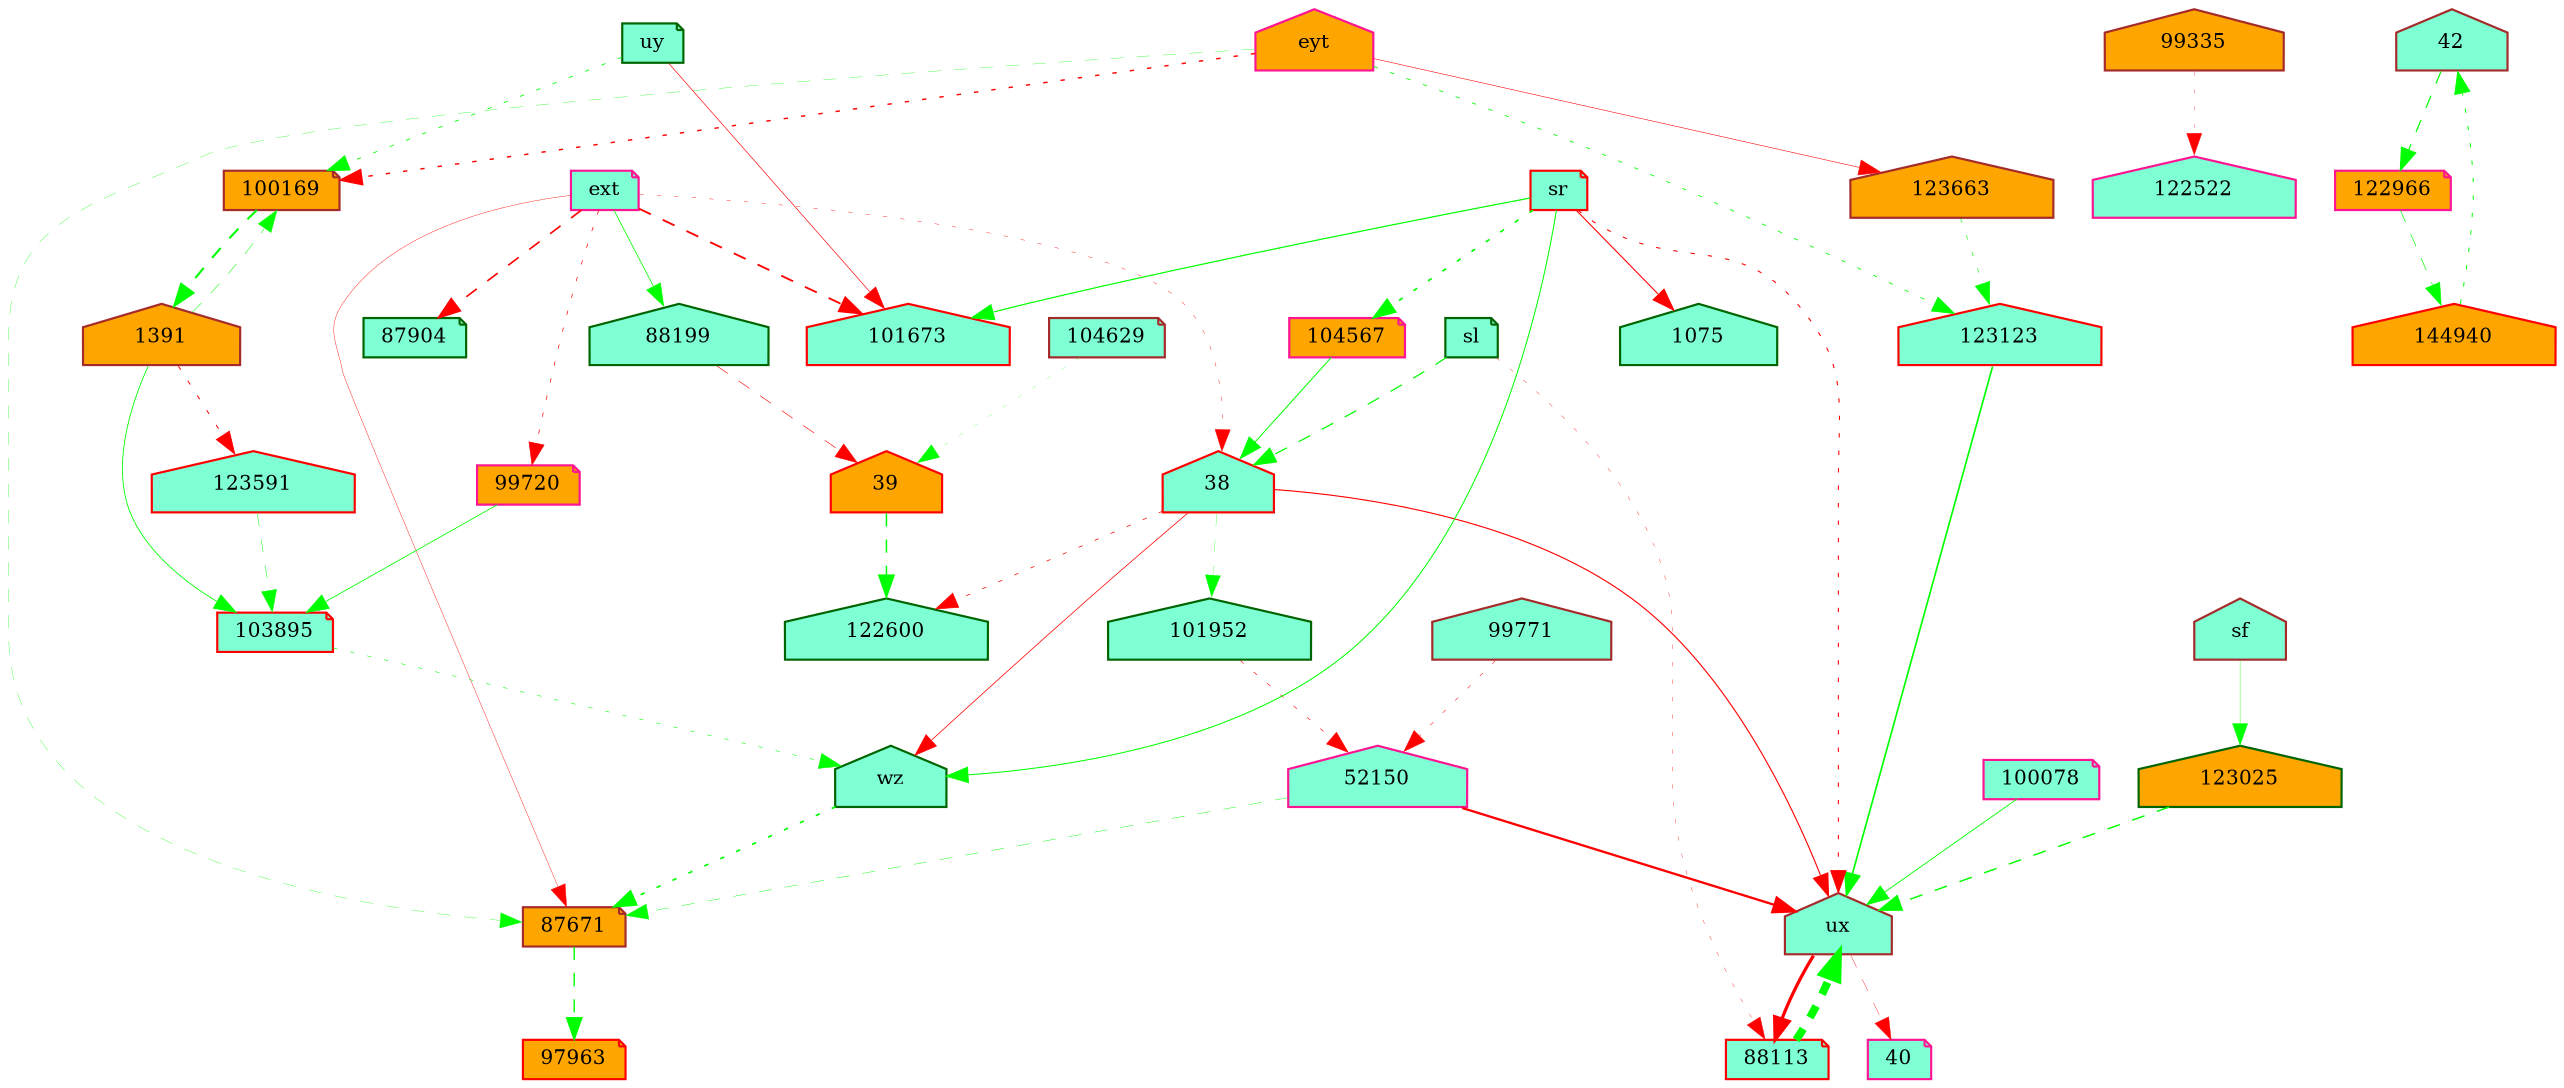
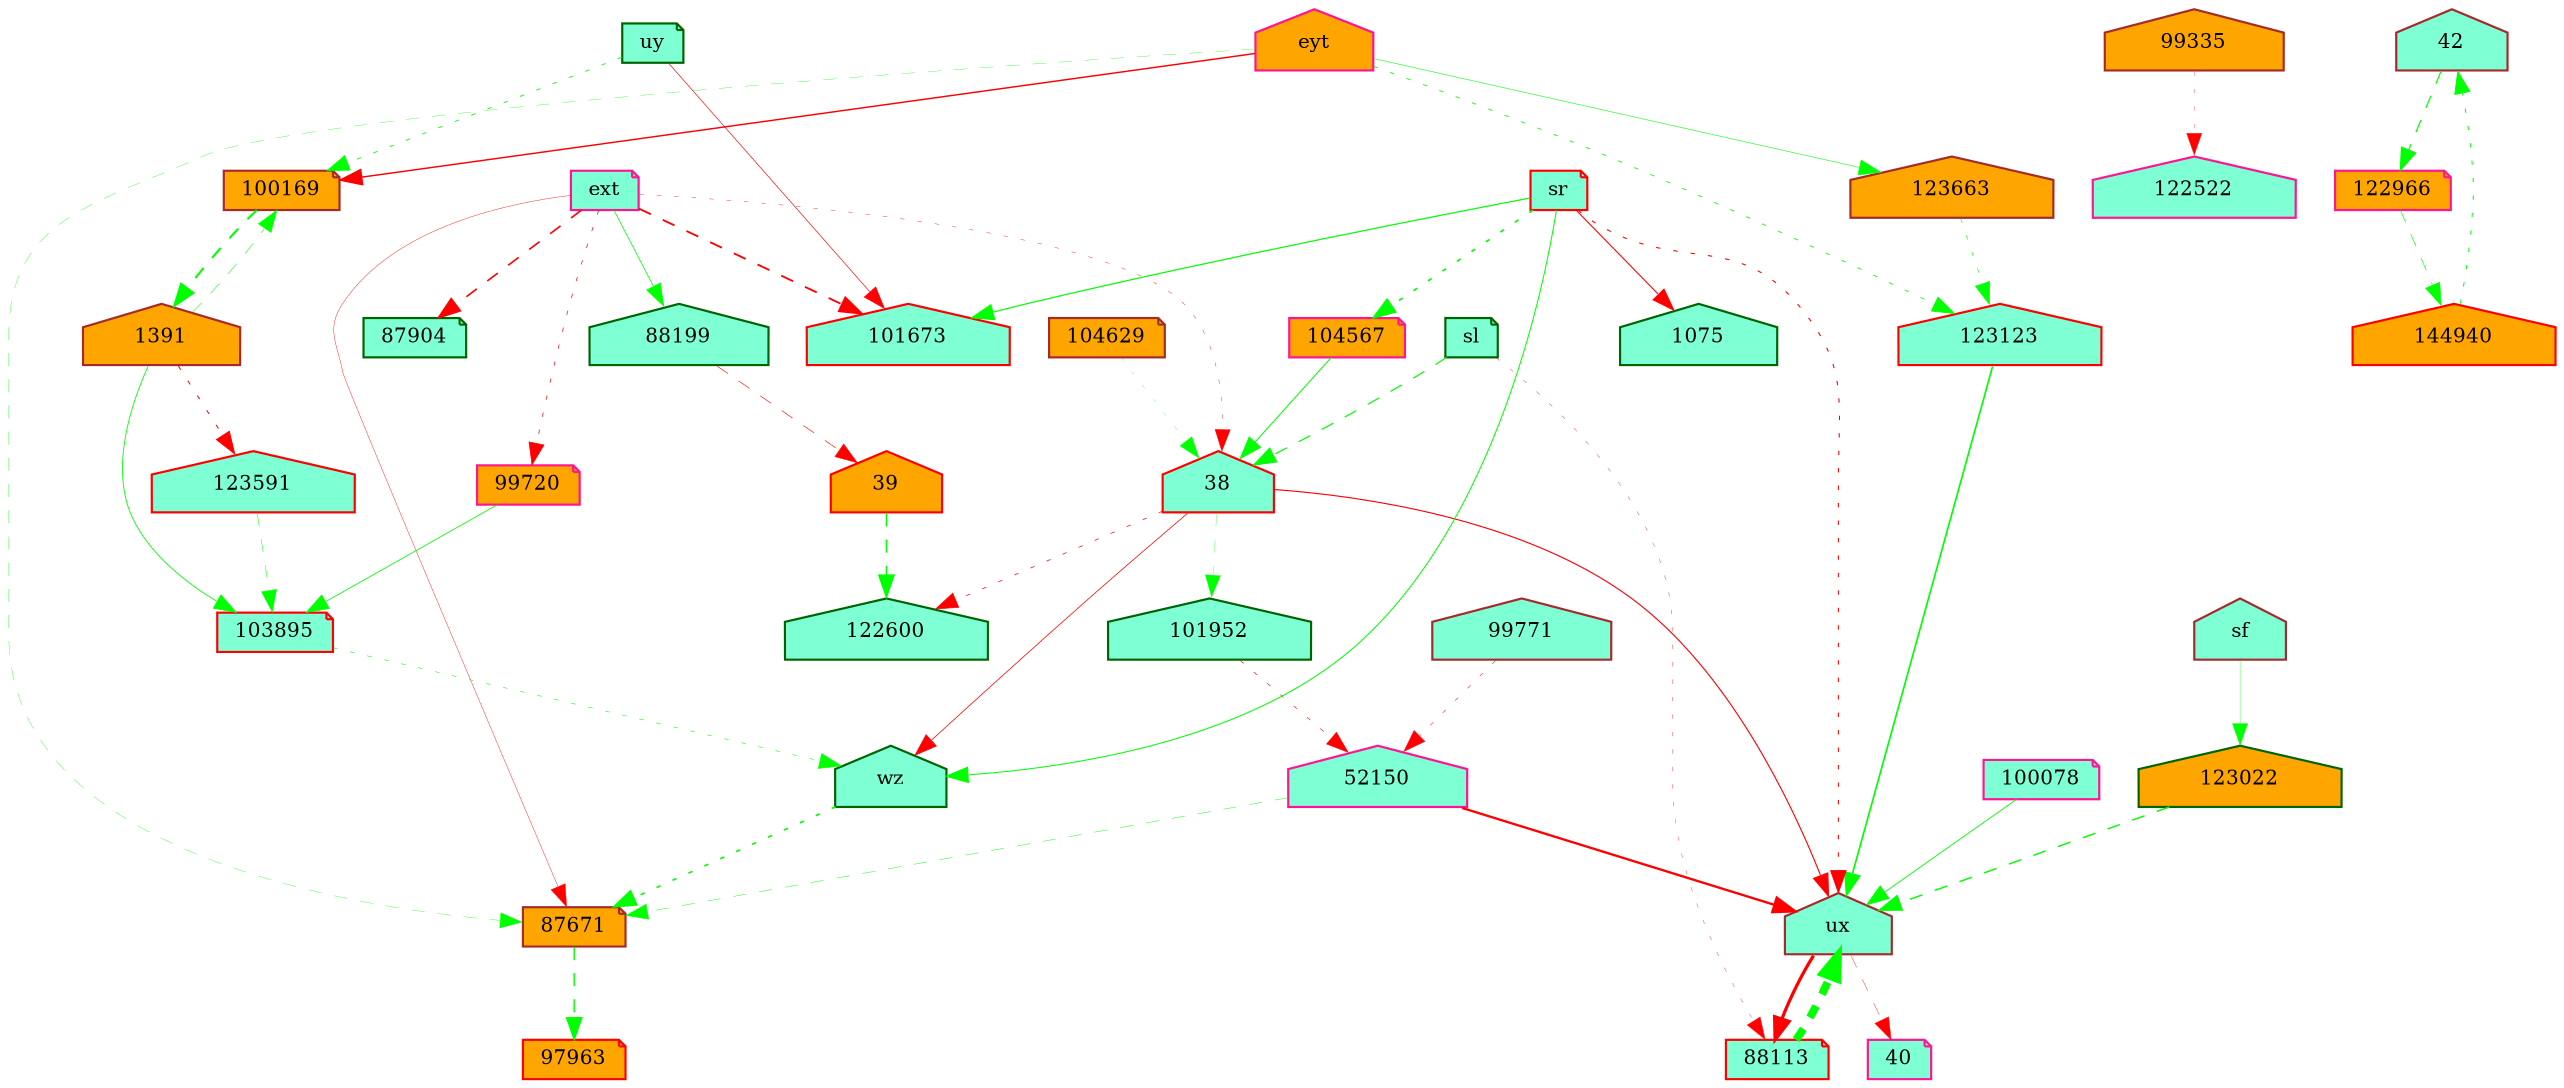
edge "eyt" -> "123663": color red -> green
edge "eyt" -> "100169": style dotted -> solid
node "104629": fillcolor aquamarine -> orange
edge "104629" -> "39": now "104629" -> "38"
node "123025": label "123025" -> "123022"
